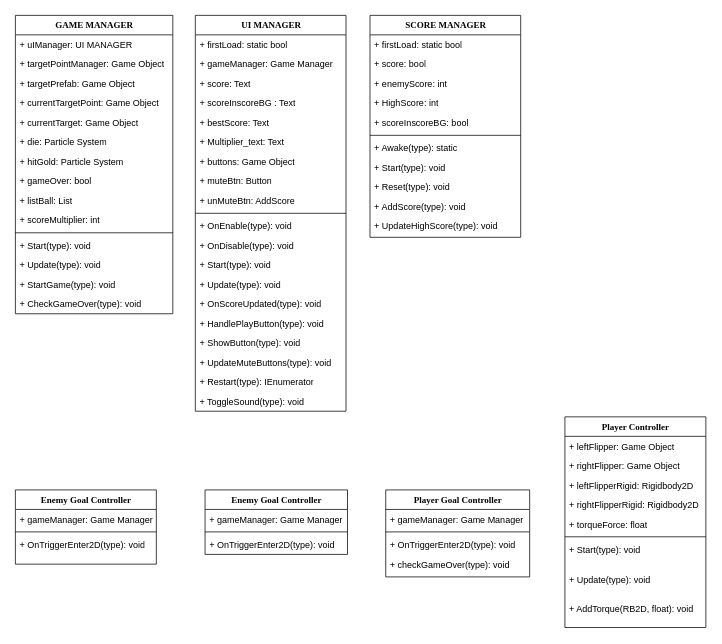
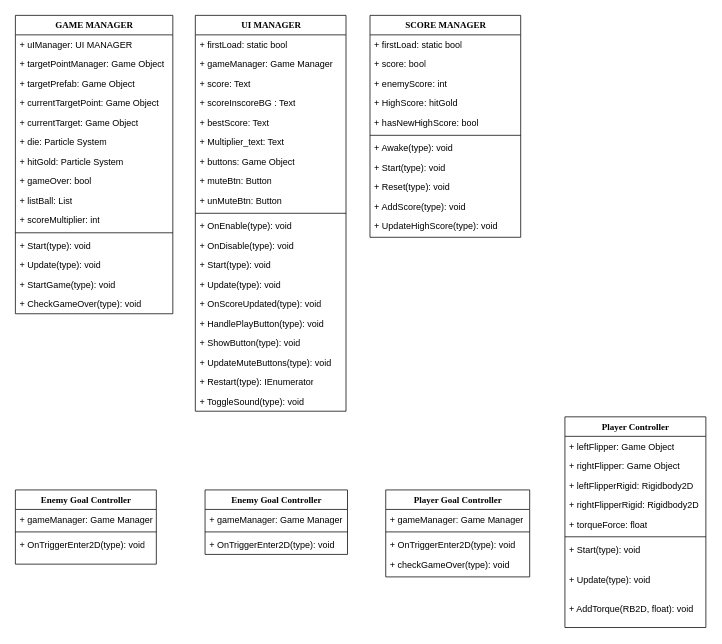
node "+ HighScore: int": label "+ HighScore: int" -> "+ HighScore: hitGold"
node "+ scoreInscoreBG: bool": label "+ scoreInscoreBG: bool" -> "+ hasNewHighScore: bool"
node "+ Awake(type): static": label "+ Awake(type): static" -> "+ Awake(type): void"
node "+ unMuteBtn: AddScore": label "+ unMuteBtn: AddScore" -> "+ unMuteBtn: Button"
